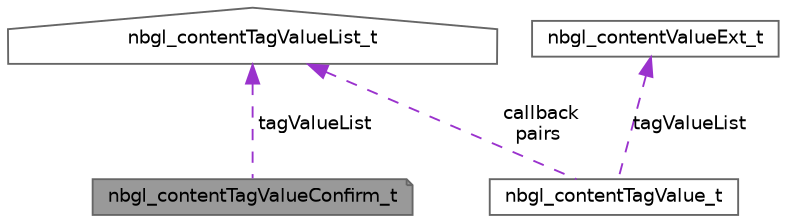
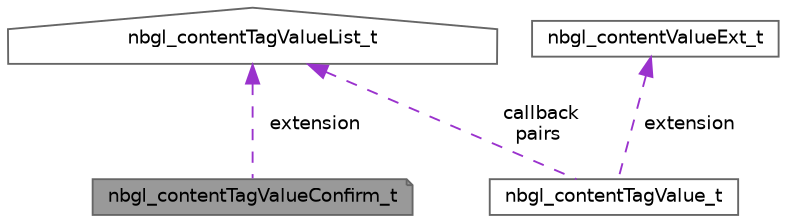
edge "nbgl_contentTagValueConfirm_t" -> "nbgl_contentTagValueList_t": label " tagValueList" -> " extension"
edge "nbgl_contentTagValue_t" -> "nbgl_contentValueExt_t": label " tagValueList" -> " extension"
